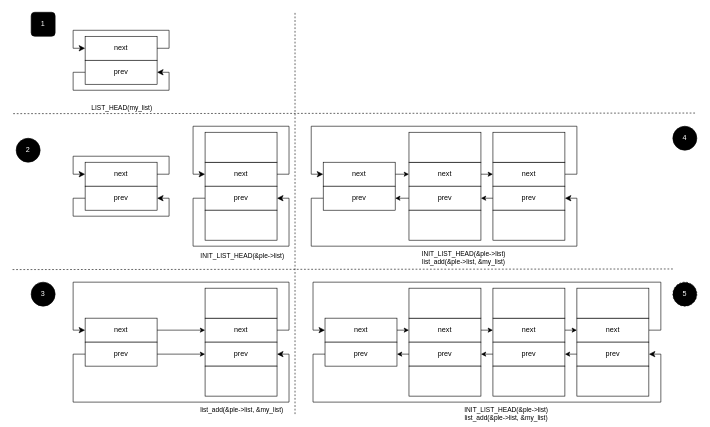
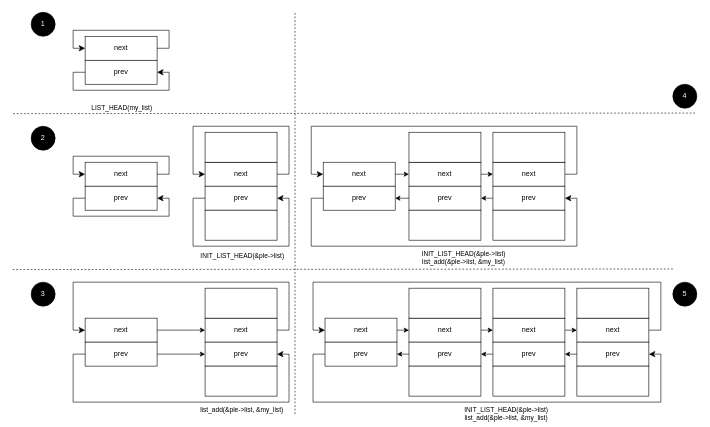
node "1": shape rounded rectangle -> ellipse
node "4": moved (685, 138) -> (685, 96)
node "2": moved (28, 150) -> (43, 138)
node "5": style dashed -> solid
